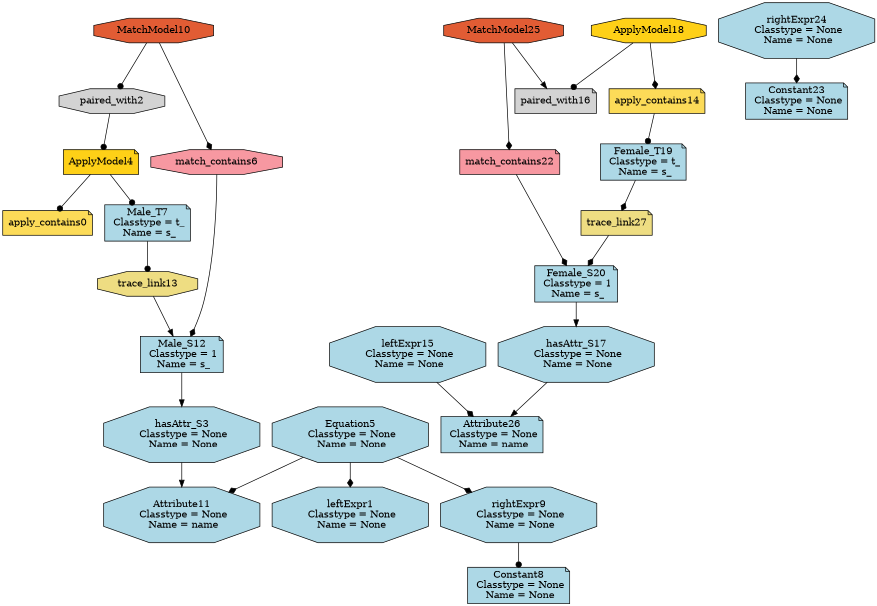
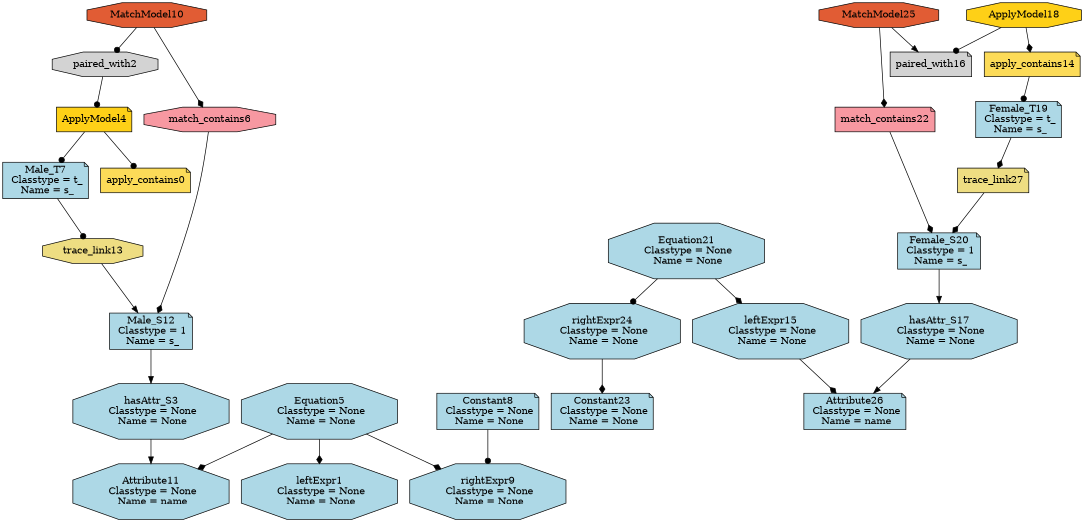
node "Equation21 Classtype = None Name = None": added
edge "rightExpr9 Classtype = None Name = None" -> "Constant8 Classtype = None Name = None": reversed
